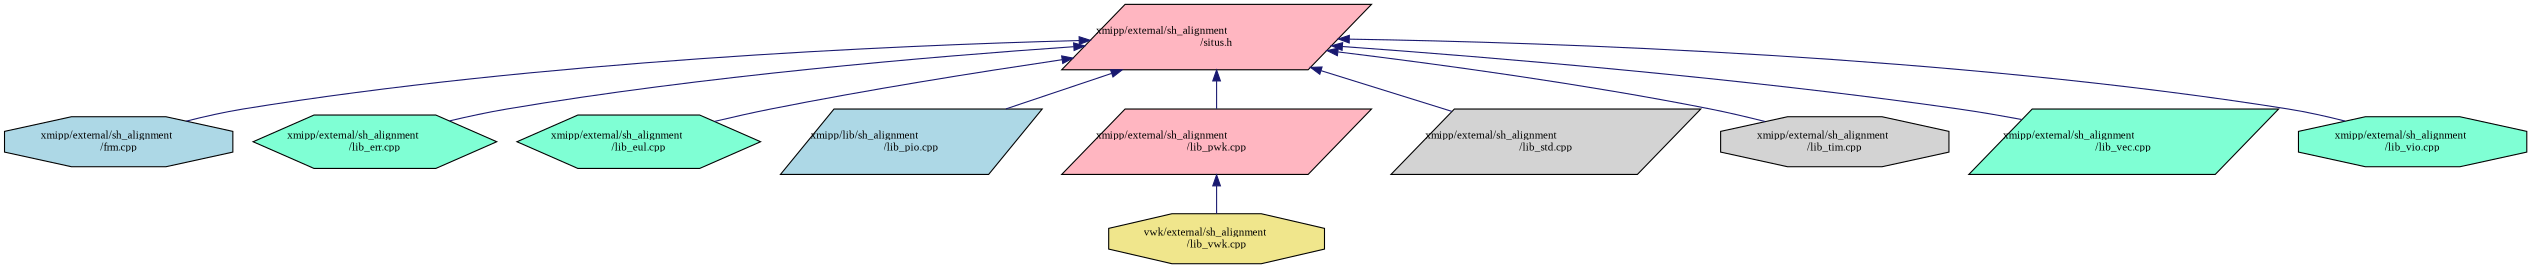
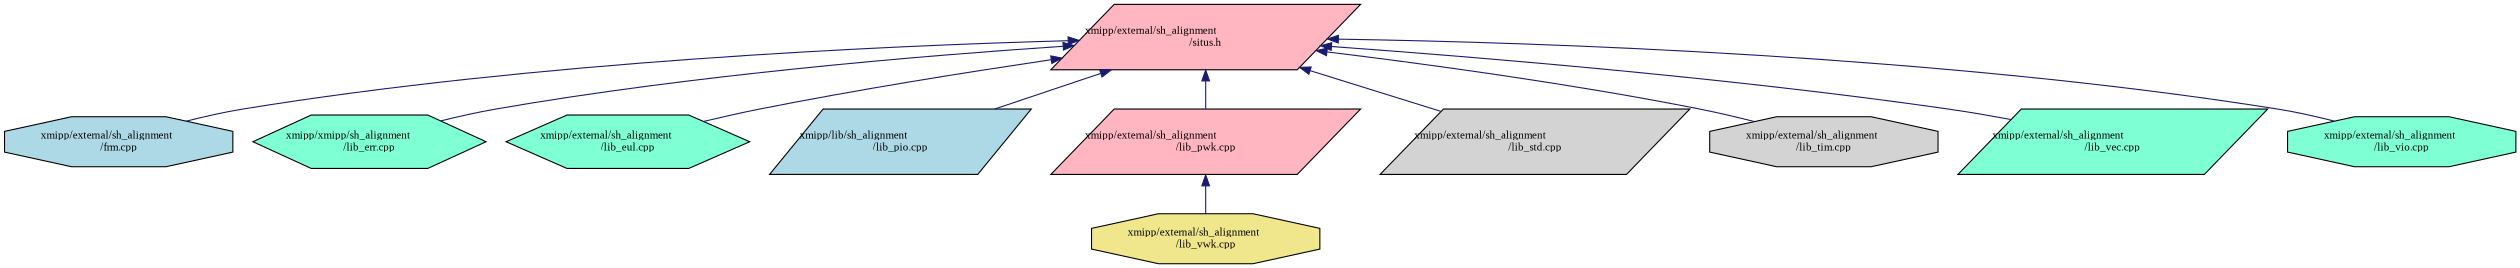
node "xmipp/external/sh_alignment /lib_err.cpp": label "xmipp/external/sh_alignment /lib_err.cpp" -> "xmipp/xmipp/sh_alignment /lib_err.cpp"
node "vwk/external/sh_alignment /lib_vwk.cpp": label "vwk/external/sh_alignment /lib_vwk.cpp" -> "xmipp/external/sh_alignment /lib_vwk.cpp"
